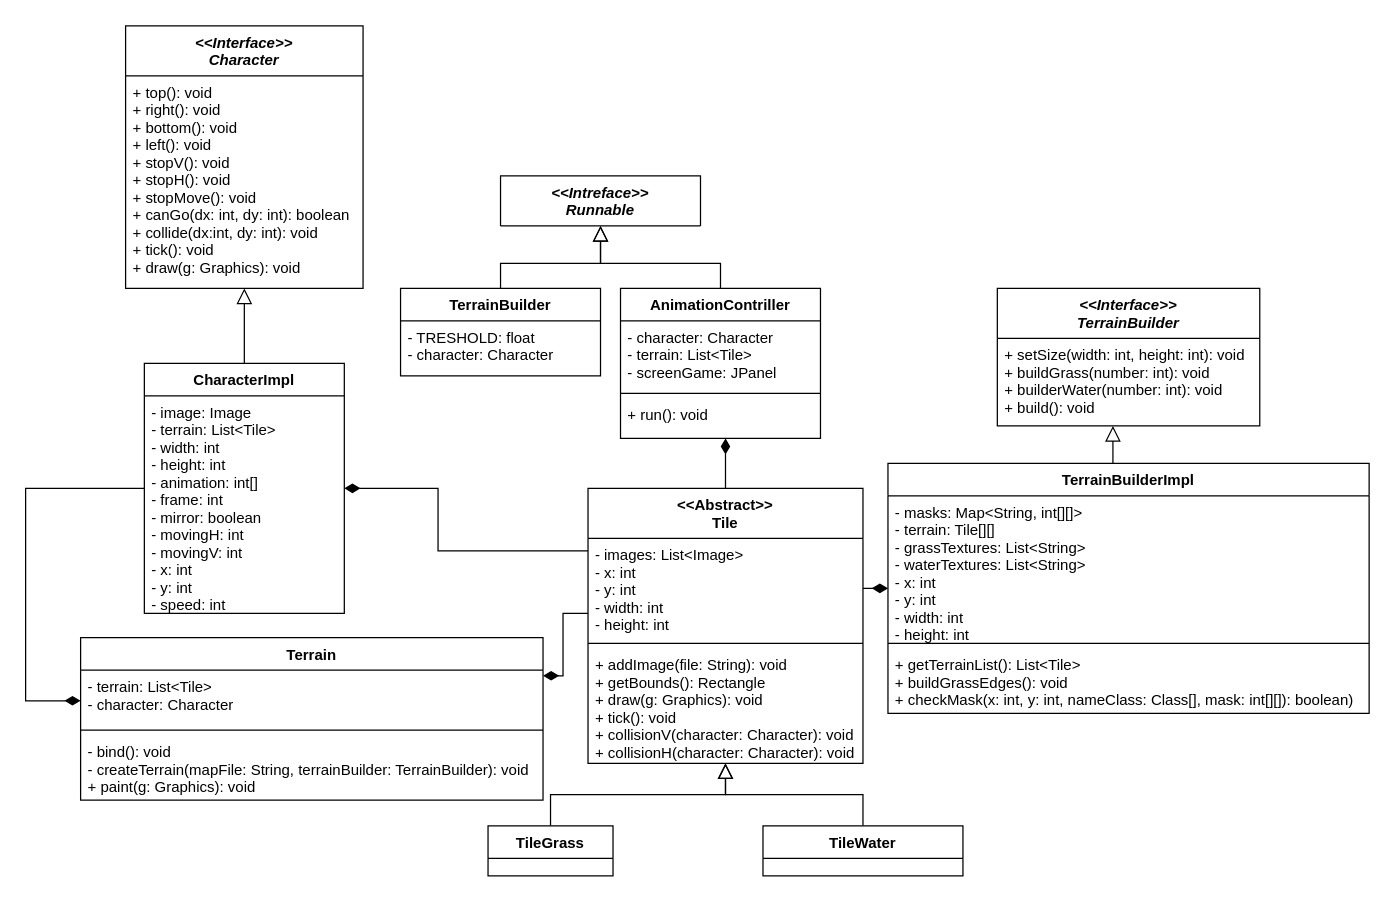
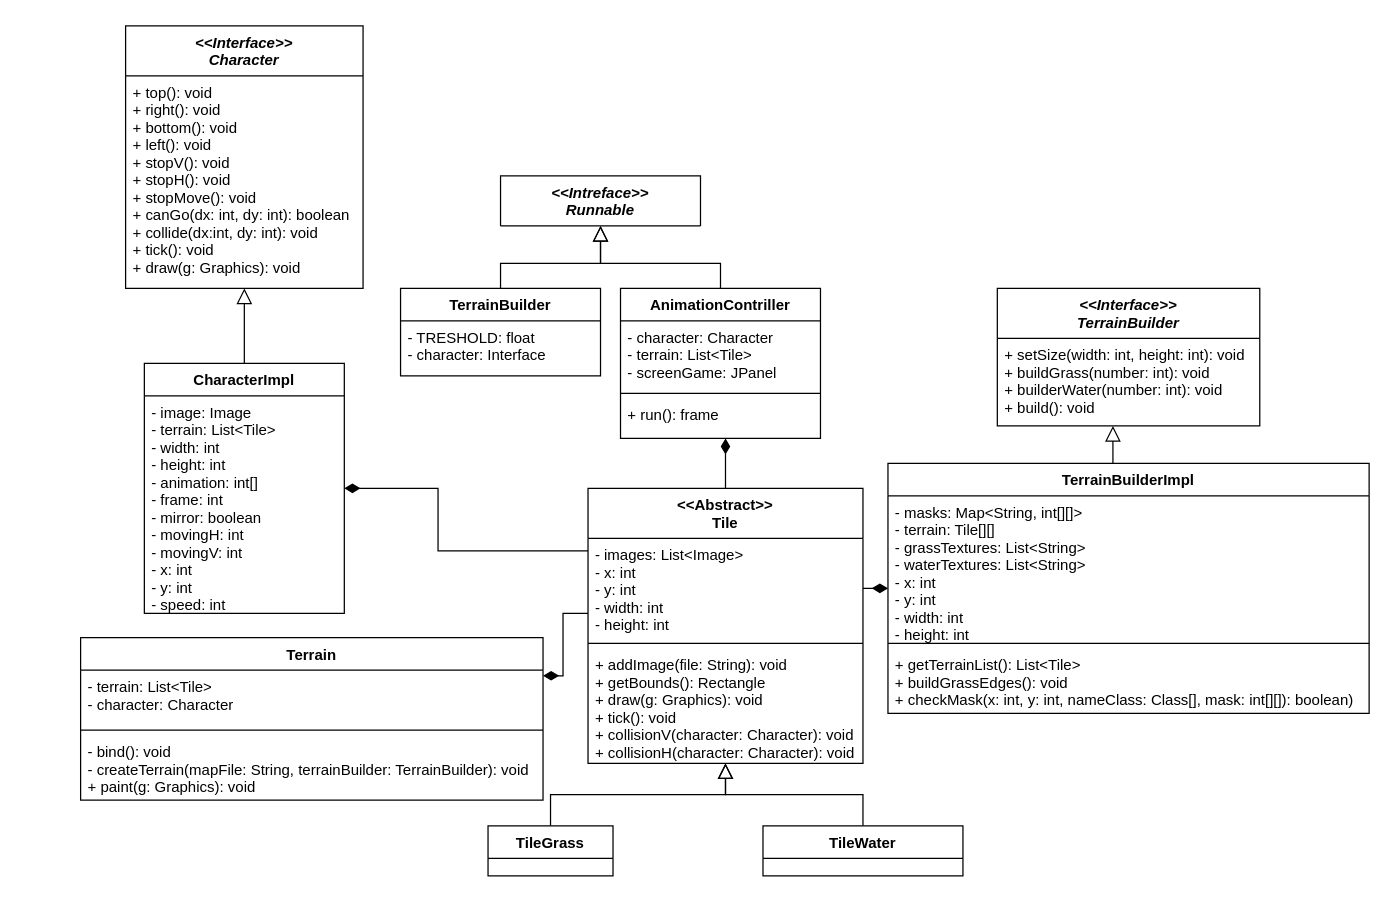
node "- TRESHOLD: float - character: Character": label "- TRESHOLD: float - character: Character" -> "- TRESHOLD: float - character: Interface"
node "+ run(): void": label "+ run(): void" -> "+ run(): frame"
edge "CharacterImpl" -> "Terrain": removed
